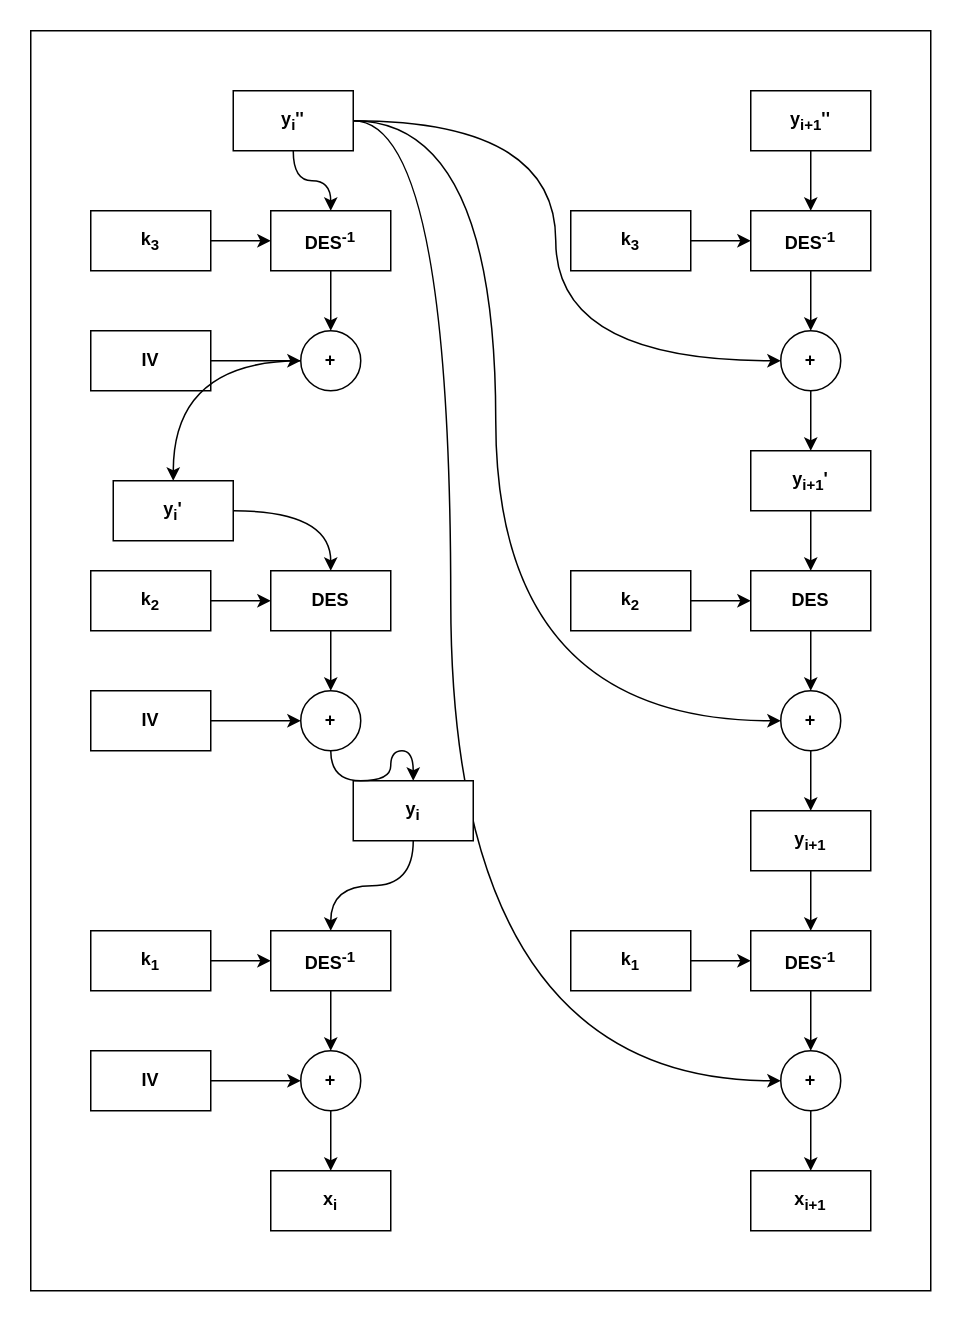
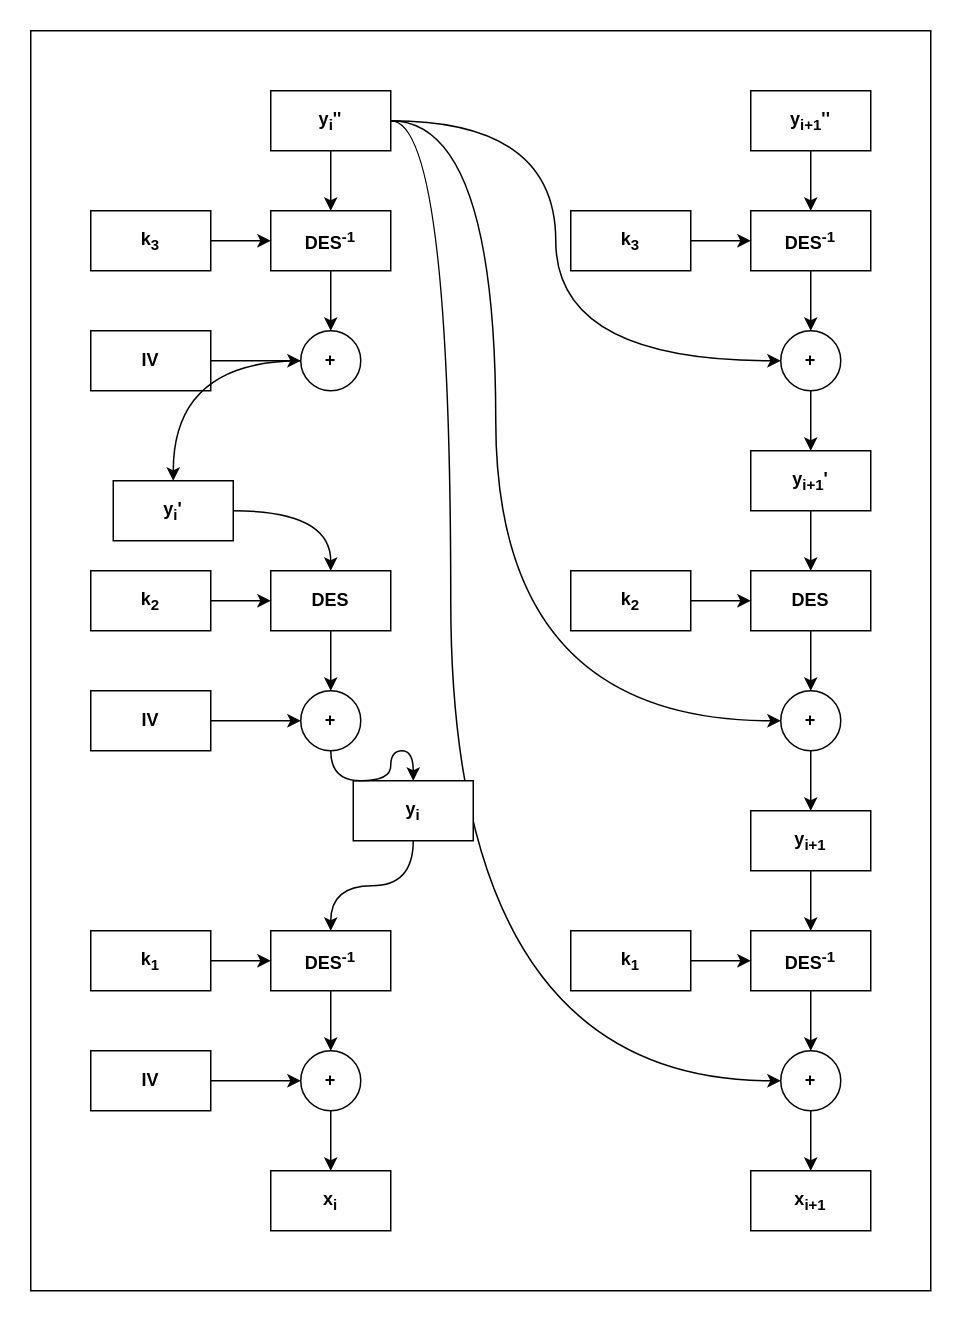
node "yi''": moved (293, 121) -> (331, 121)
